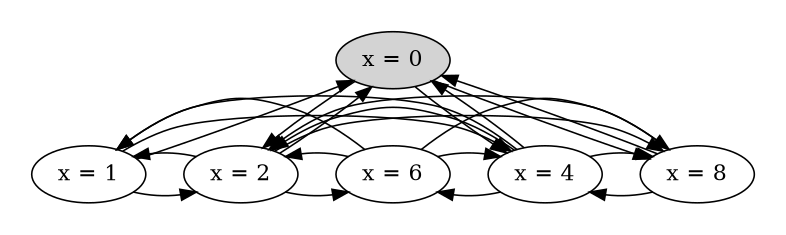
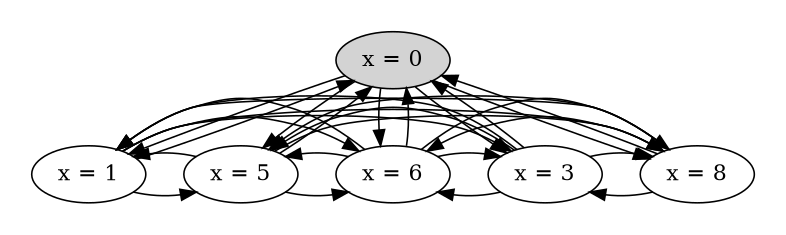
edge "x = 8" -> "x = 1": added
edge "x = 0" -> "x = 6": added
edge "x = 1" -> "x = 8": added
edge "x = 0" -> "x = 1": added
edge "x = 1" -> "x = 6": added
edge "x = 8" -> "x = 6": added
edge "x = 6" -> "x = 0": added
node "x = 2": label "x = 2" -> "x = 5"
node "x = 4": label "x = 4" -> "x = 3"
